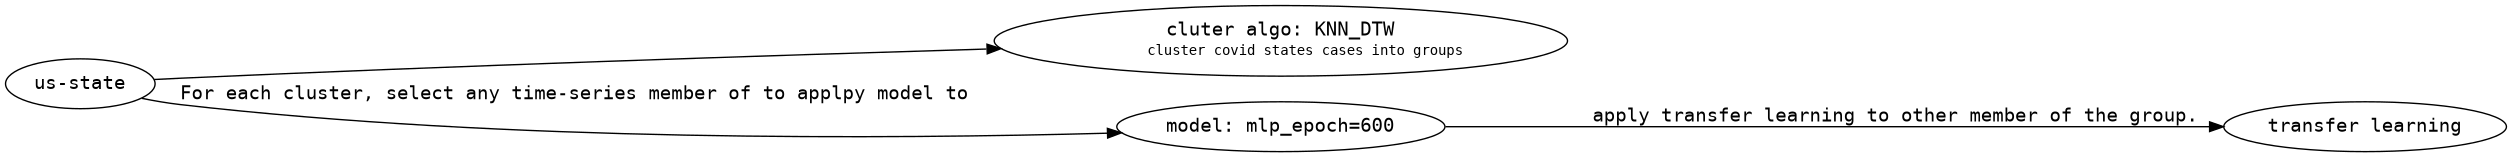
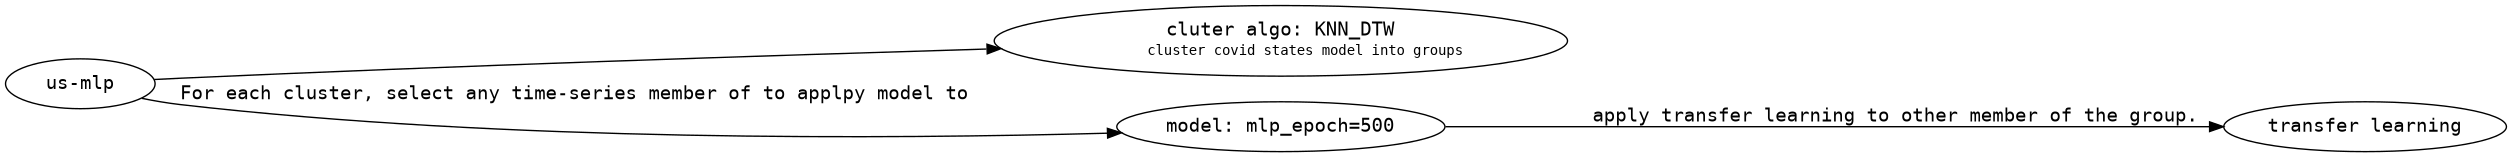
node "cluter algo: KNN_DTW": text "cluster covid states cases into groups" -> "cluster covid states model into groups"
node "us-state": label "us-state" -> "us-mlp"
node "model: mlp_epoch=600": label "model: mlp_epoch=600" -> "model: mlp_epoch=500"
